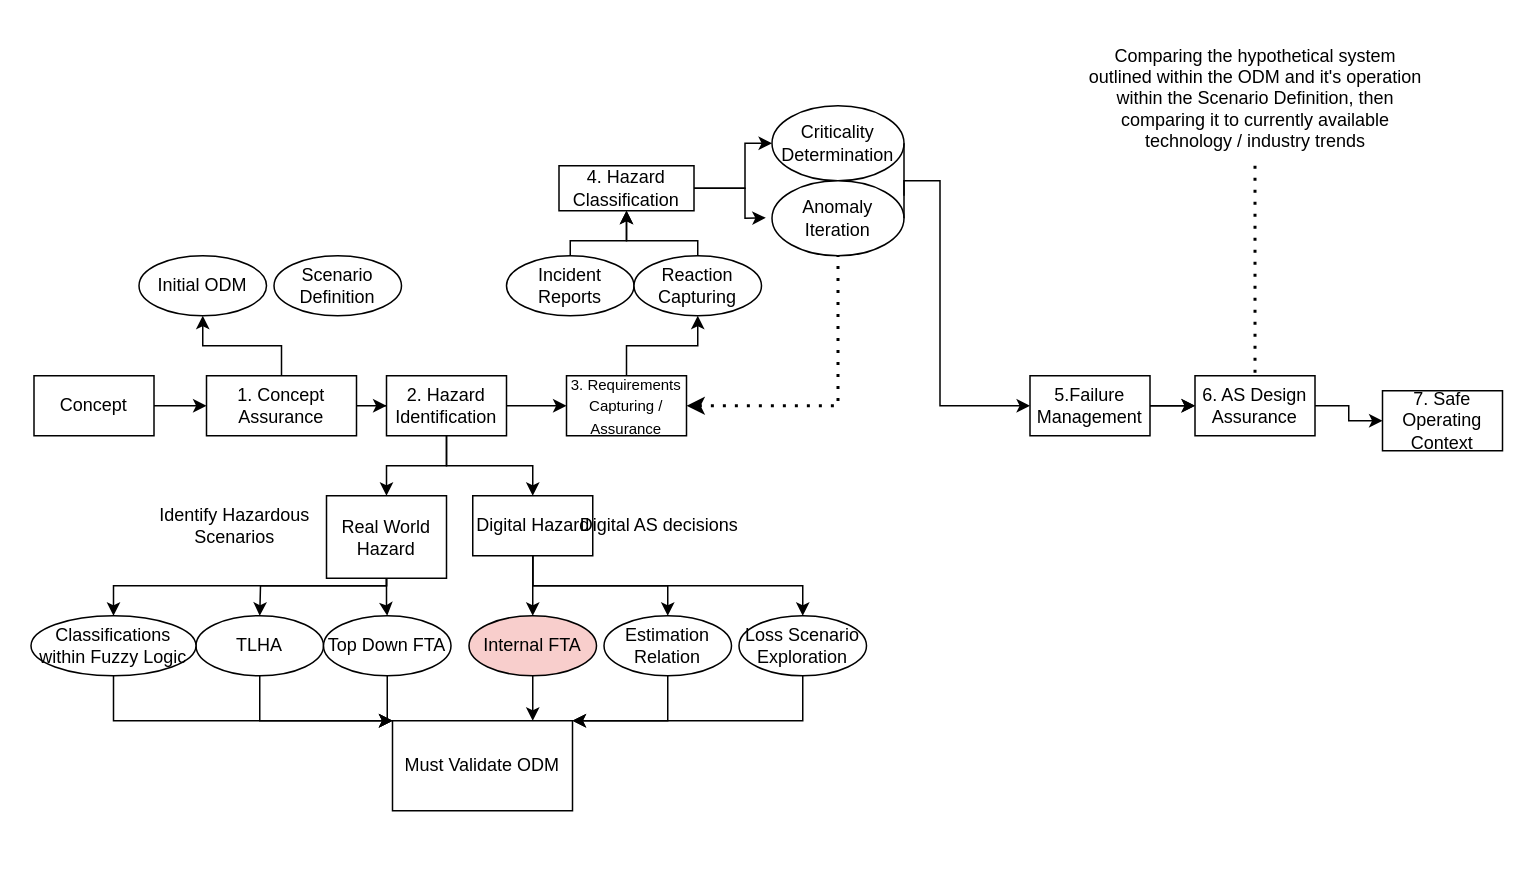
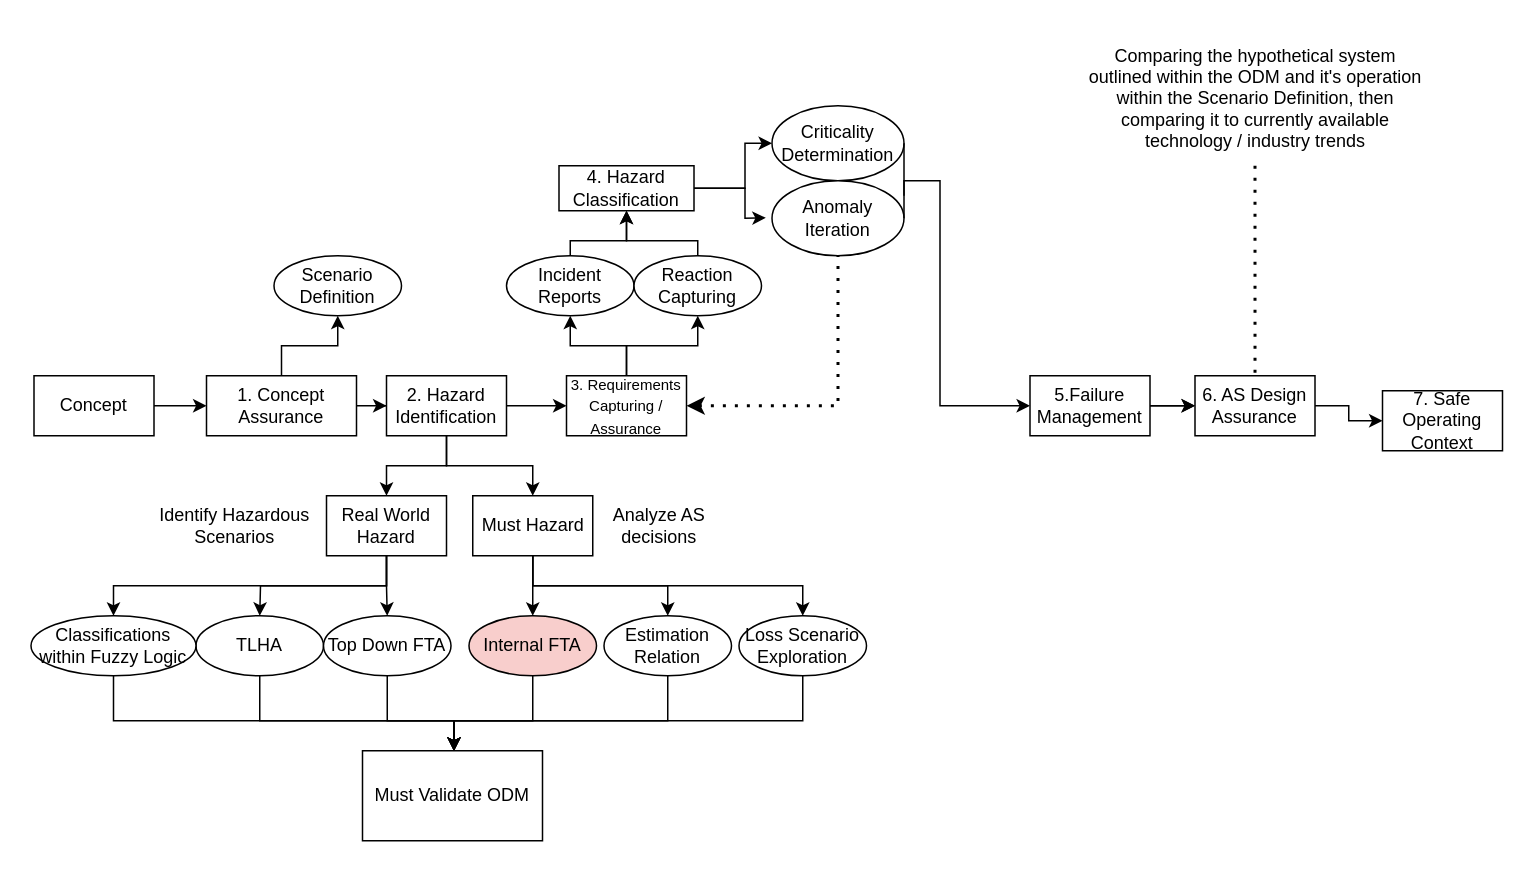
node "Initial ODM": removed
edge "1. Concept Assurance" -> "Initial ODM": removed
edge "1. Concept Assurance" -> "Scenario Definition": added
edge "3. Requirements Capturing / Assurance" -> "Incident Reports": added
node "Digital Hazard": label "Digital Hazard" -> "Must Hazard"
node "Digital AS decisions": label "Digital AS decisions" -> "Analyze AS decisions"
node "Real World Hazard": size 120x83 -> 120x60
node "Must Validate ODM": moved (482, 766) -> (452, 796)
